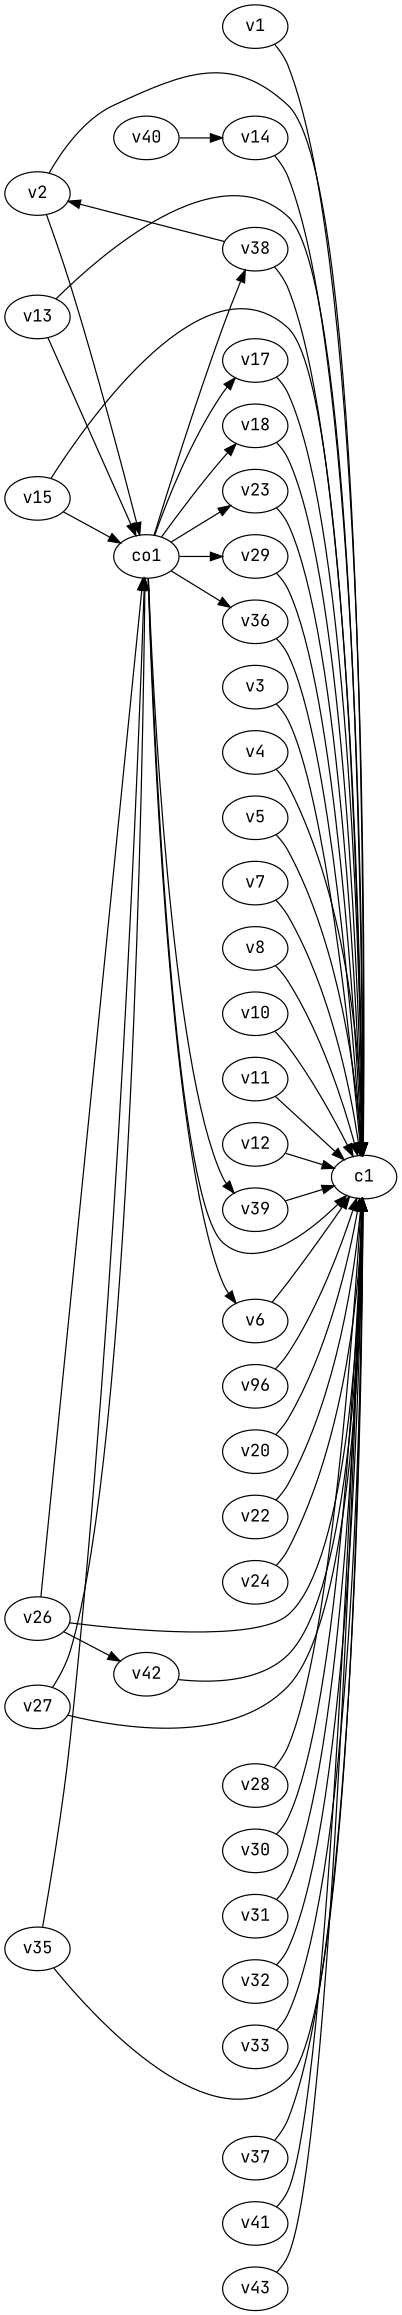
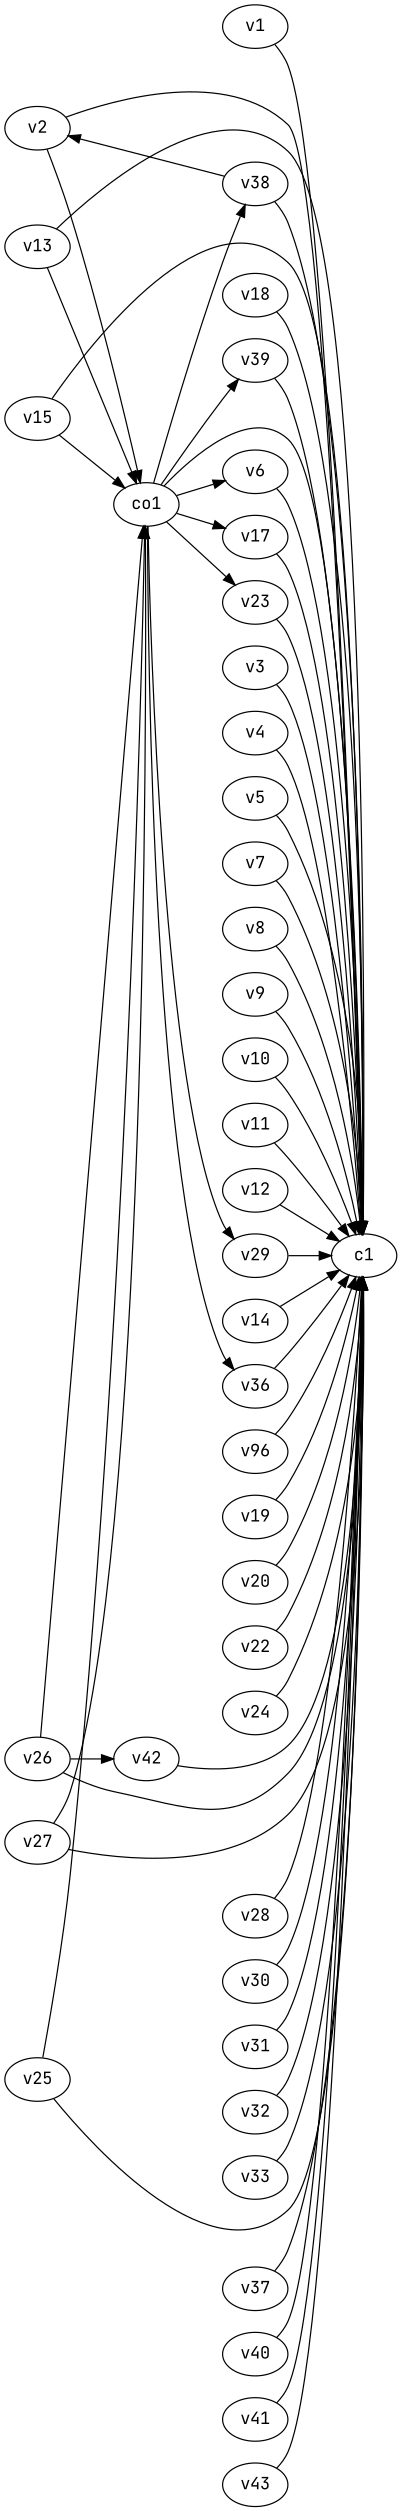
edge "v40" -> "v14": now "v40" -> "c1"
edge "co1" -> "v18": removed
node "v9": added
node "v19": added
node "v35": label "v35" -> "v25"
